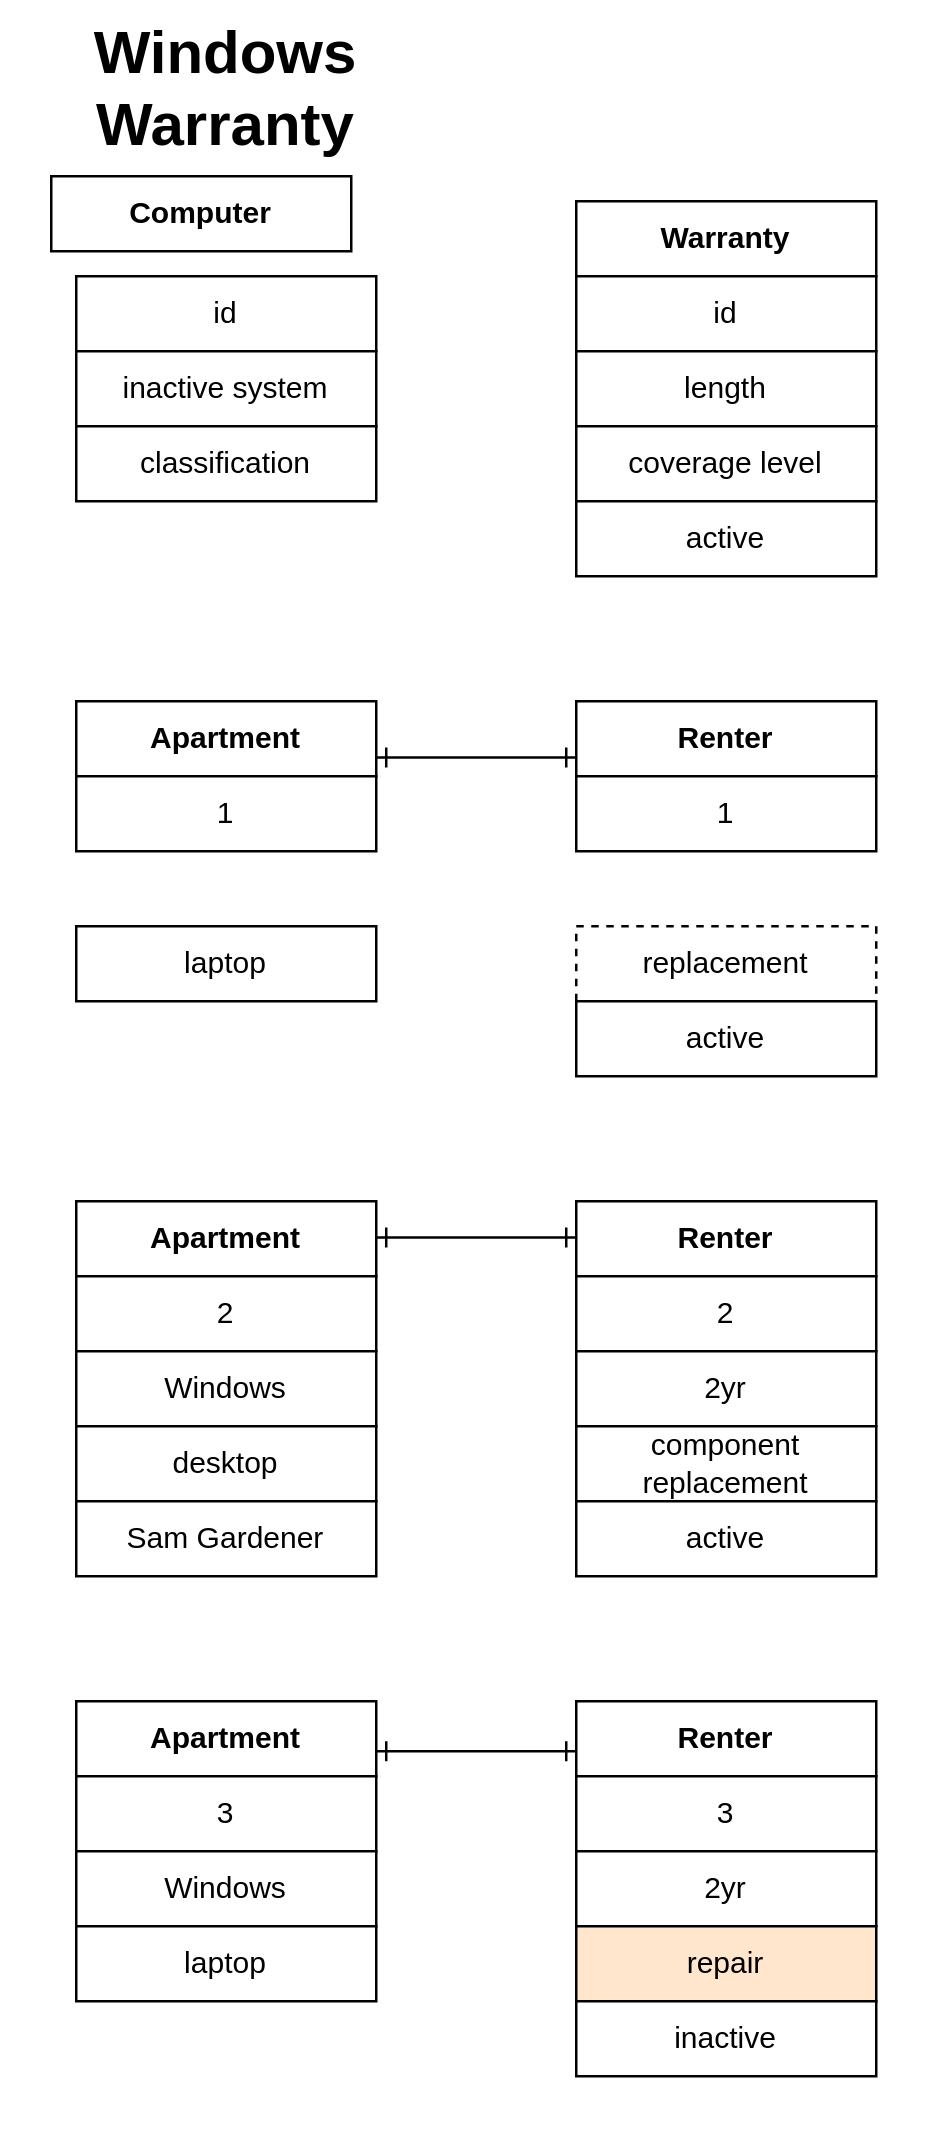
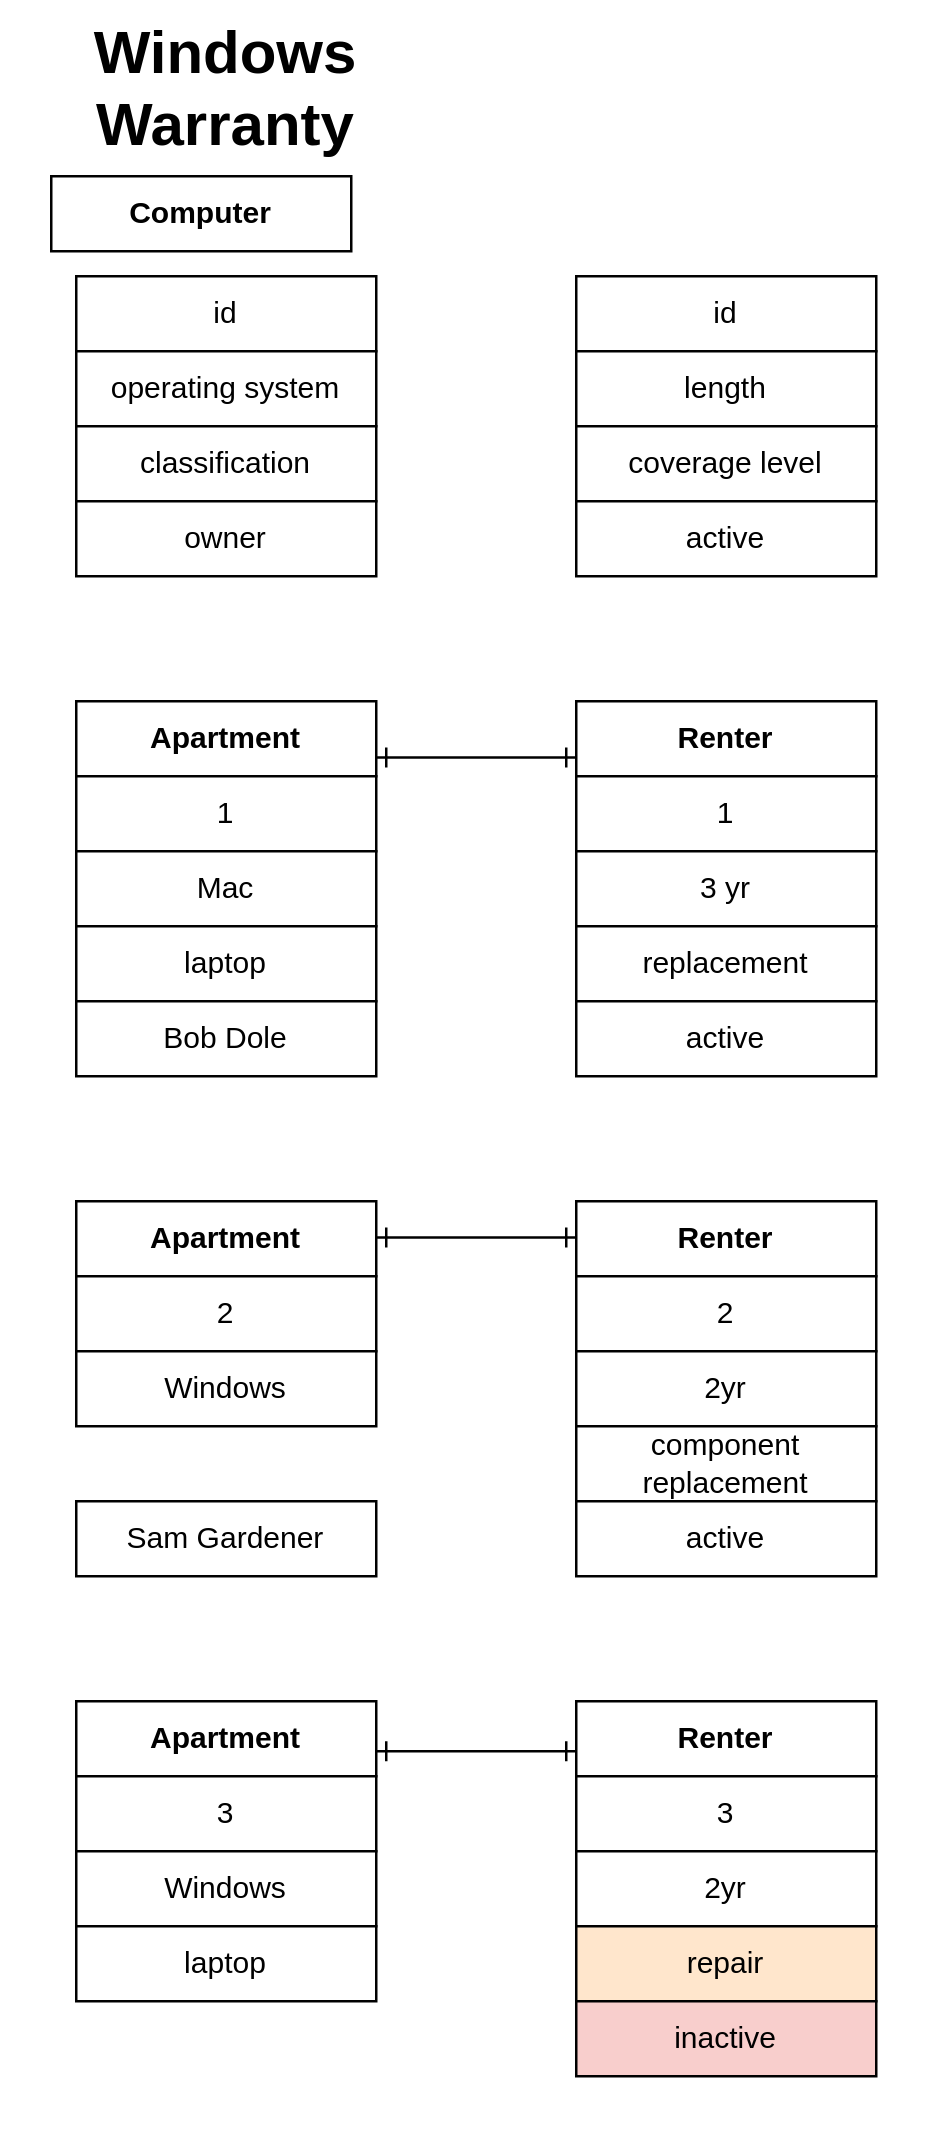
node "Warranty": removed
node "inactive system": label "inactive system" -> "operating system"
node "owner": added
node "Mac": added
node "3 yr": added
node "replacement": style dashed -> solid
node "Bob Dole": added
node "desktop": removed
node "inactive": fillcolor #ffffff -> #f8cecc
